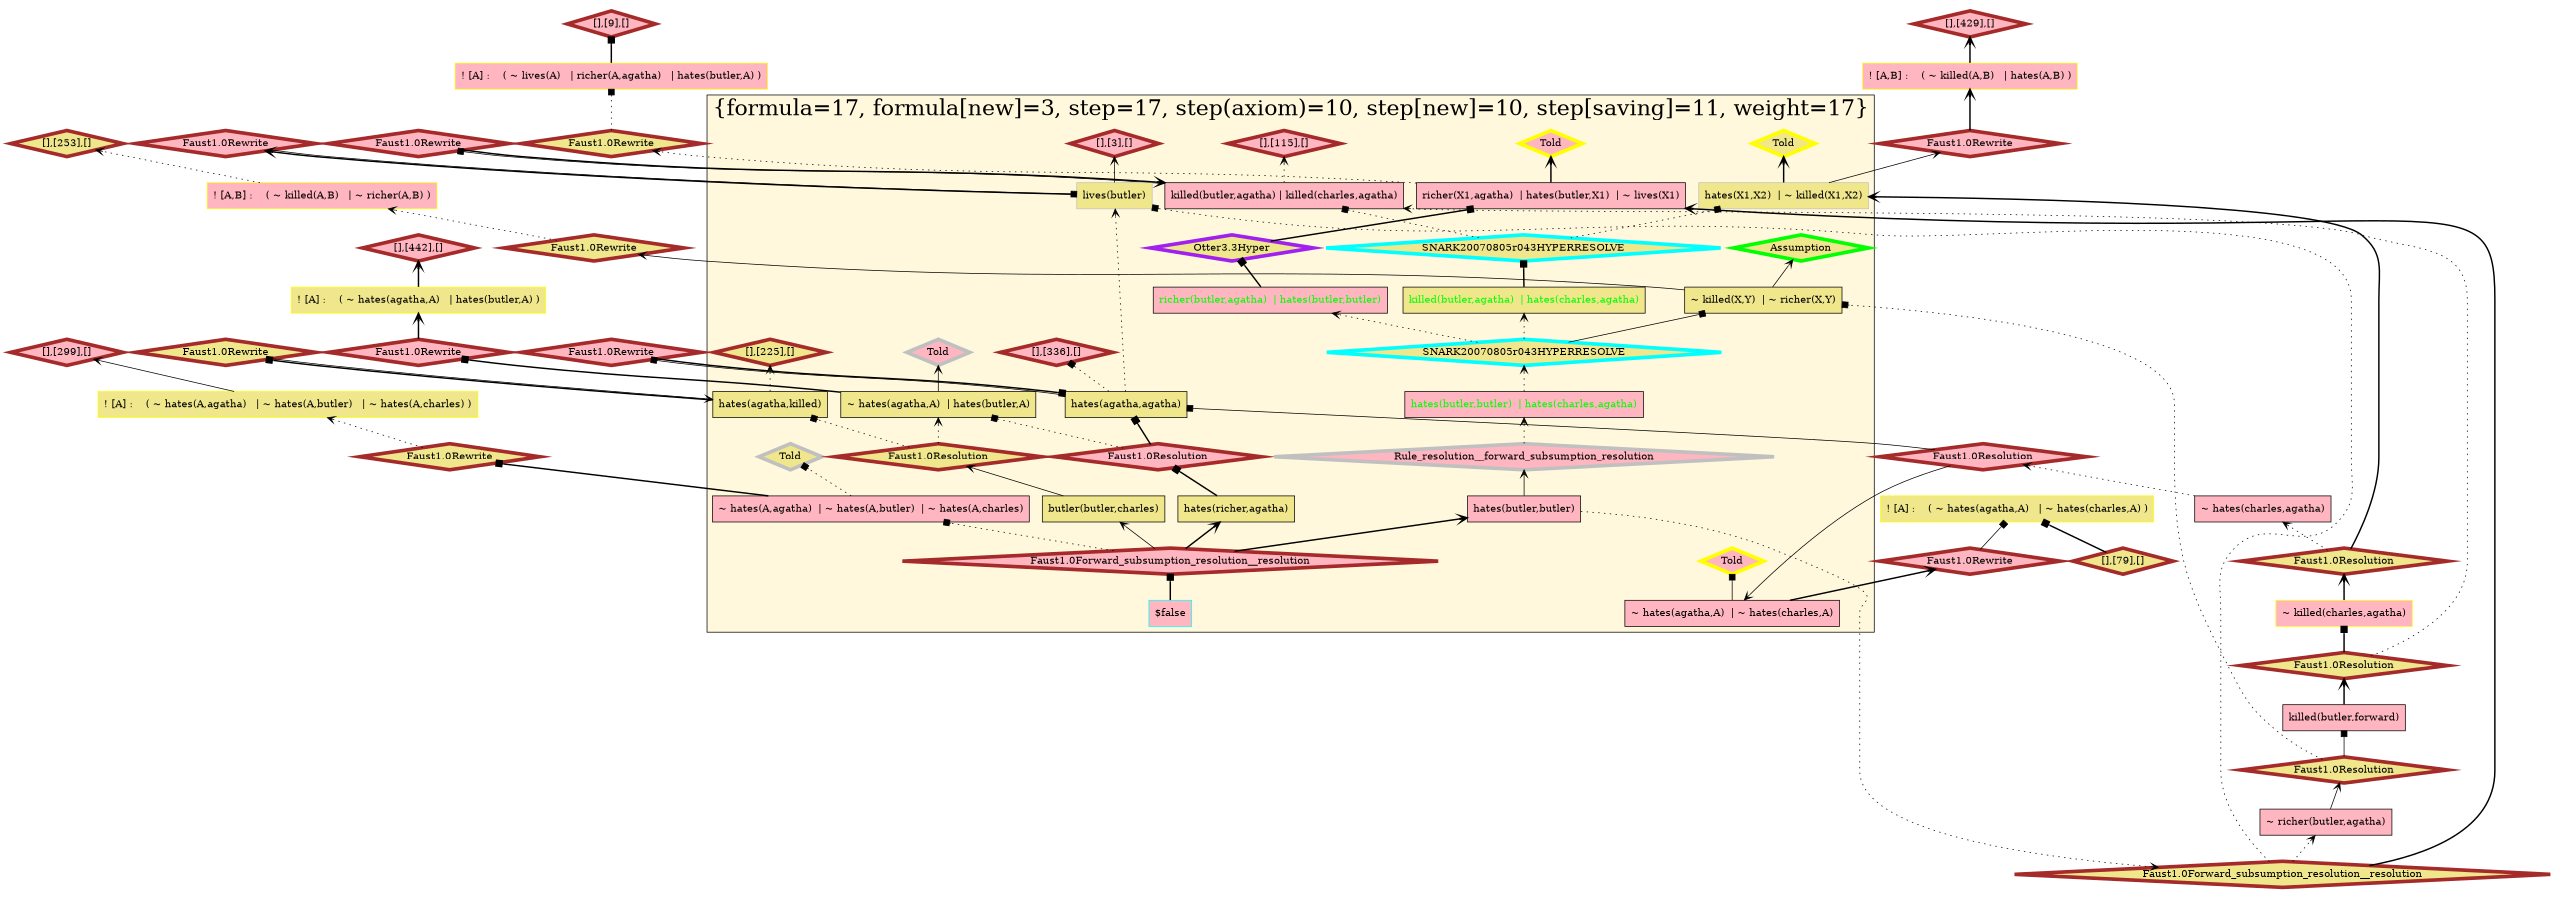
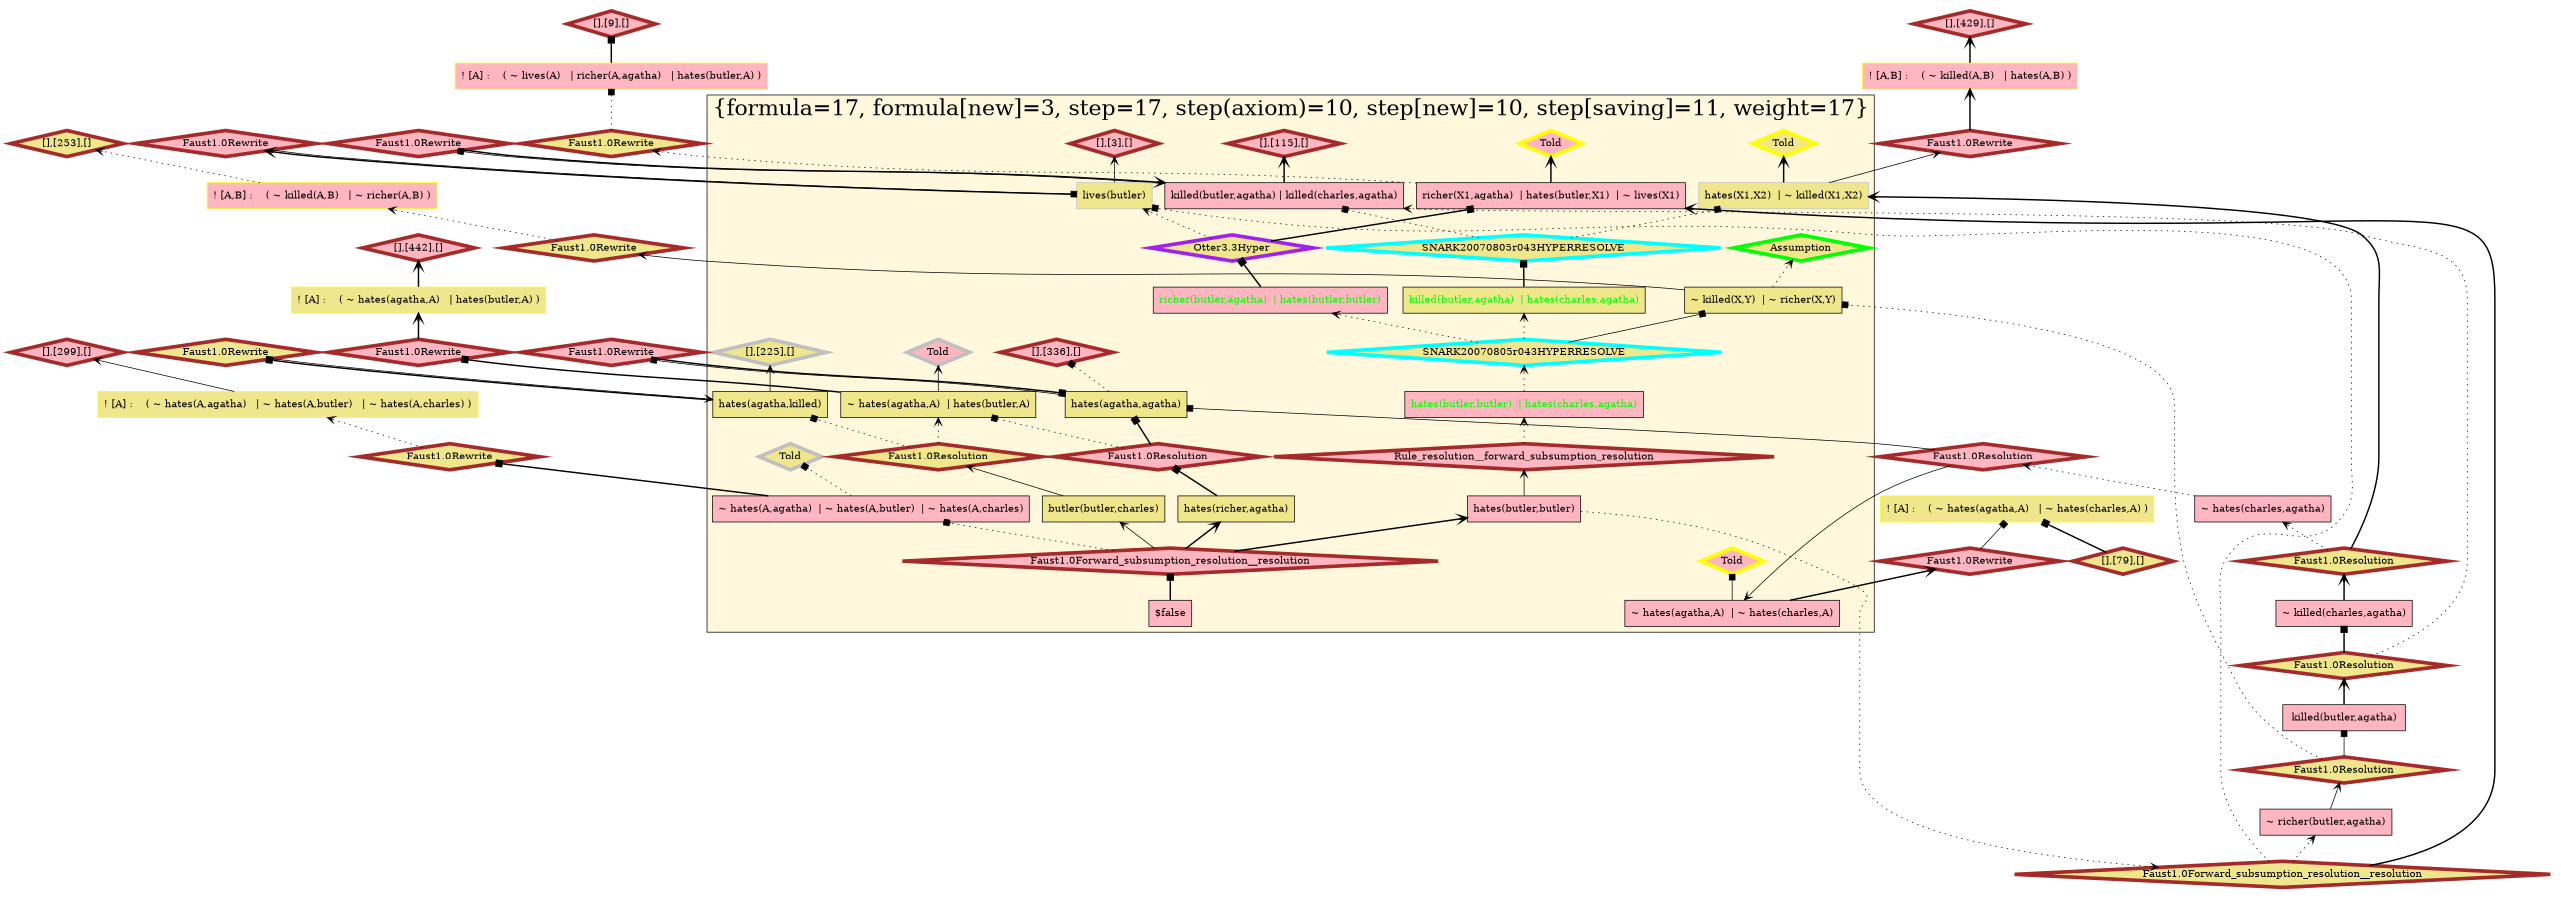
edge "killed(butler,agatha) | killed(charles,agatha)" -> "[],[115],[]": style dotted -> bold
edge "~ killed(X,Y)  | ~ richer(X,Y)" -> "Assumption": style solid -> dotted
edge "hates(agatha,agatha)" -> "lives(butler)": now "Otter3.3Hyper" -> "lives(butler)"
node "[],[225],[]": color brown -> grey
edge "hates(agatha,killed)" -> "[],[225],[]": style dotted -> solid
node "Rule_resolution__forward_subsumption_resolution": color grey -> brown
node "$false": color cyan -> black
node "~ killed(charles,agatha)": color yellow -> black
node "killed(butler,forward)": label "killed(butler,forward)" -> "killed(butler,agatha)"
